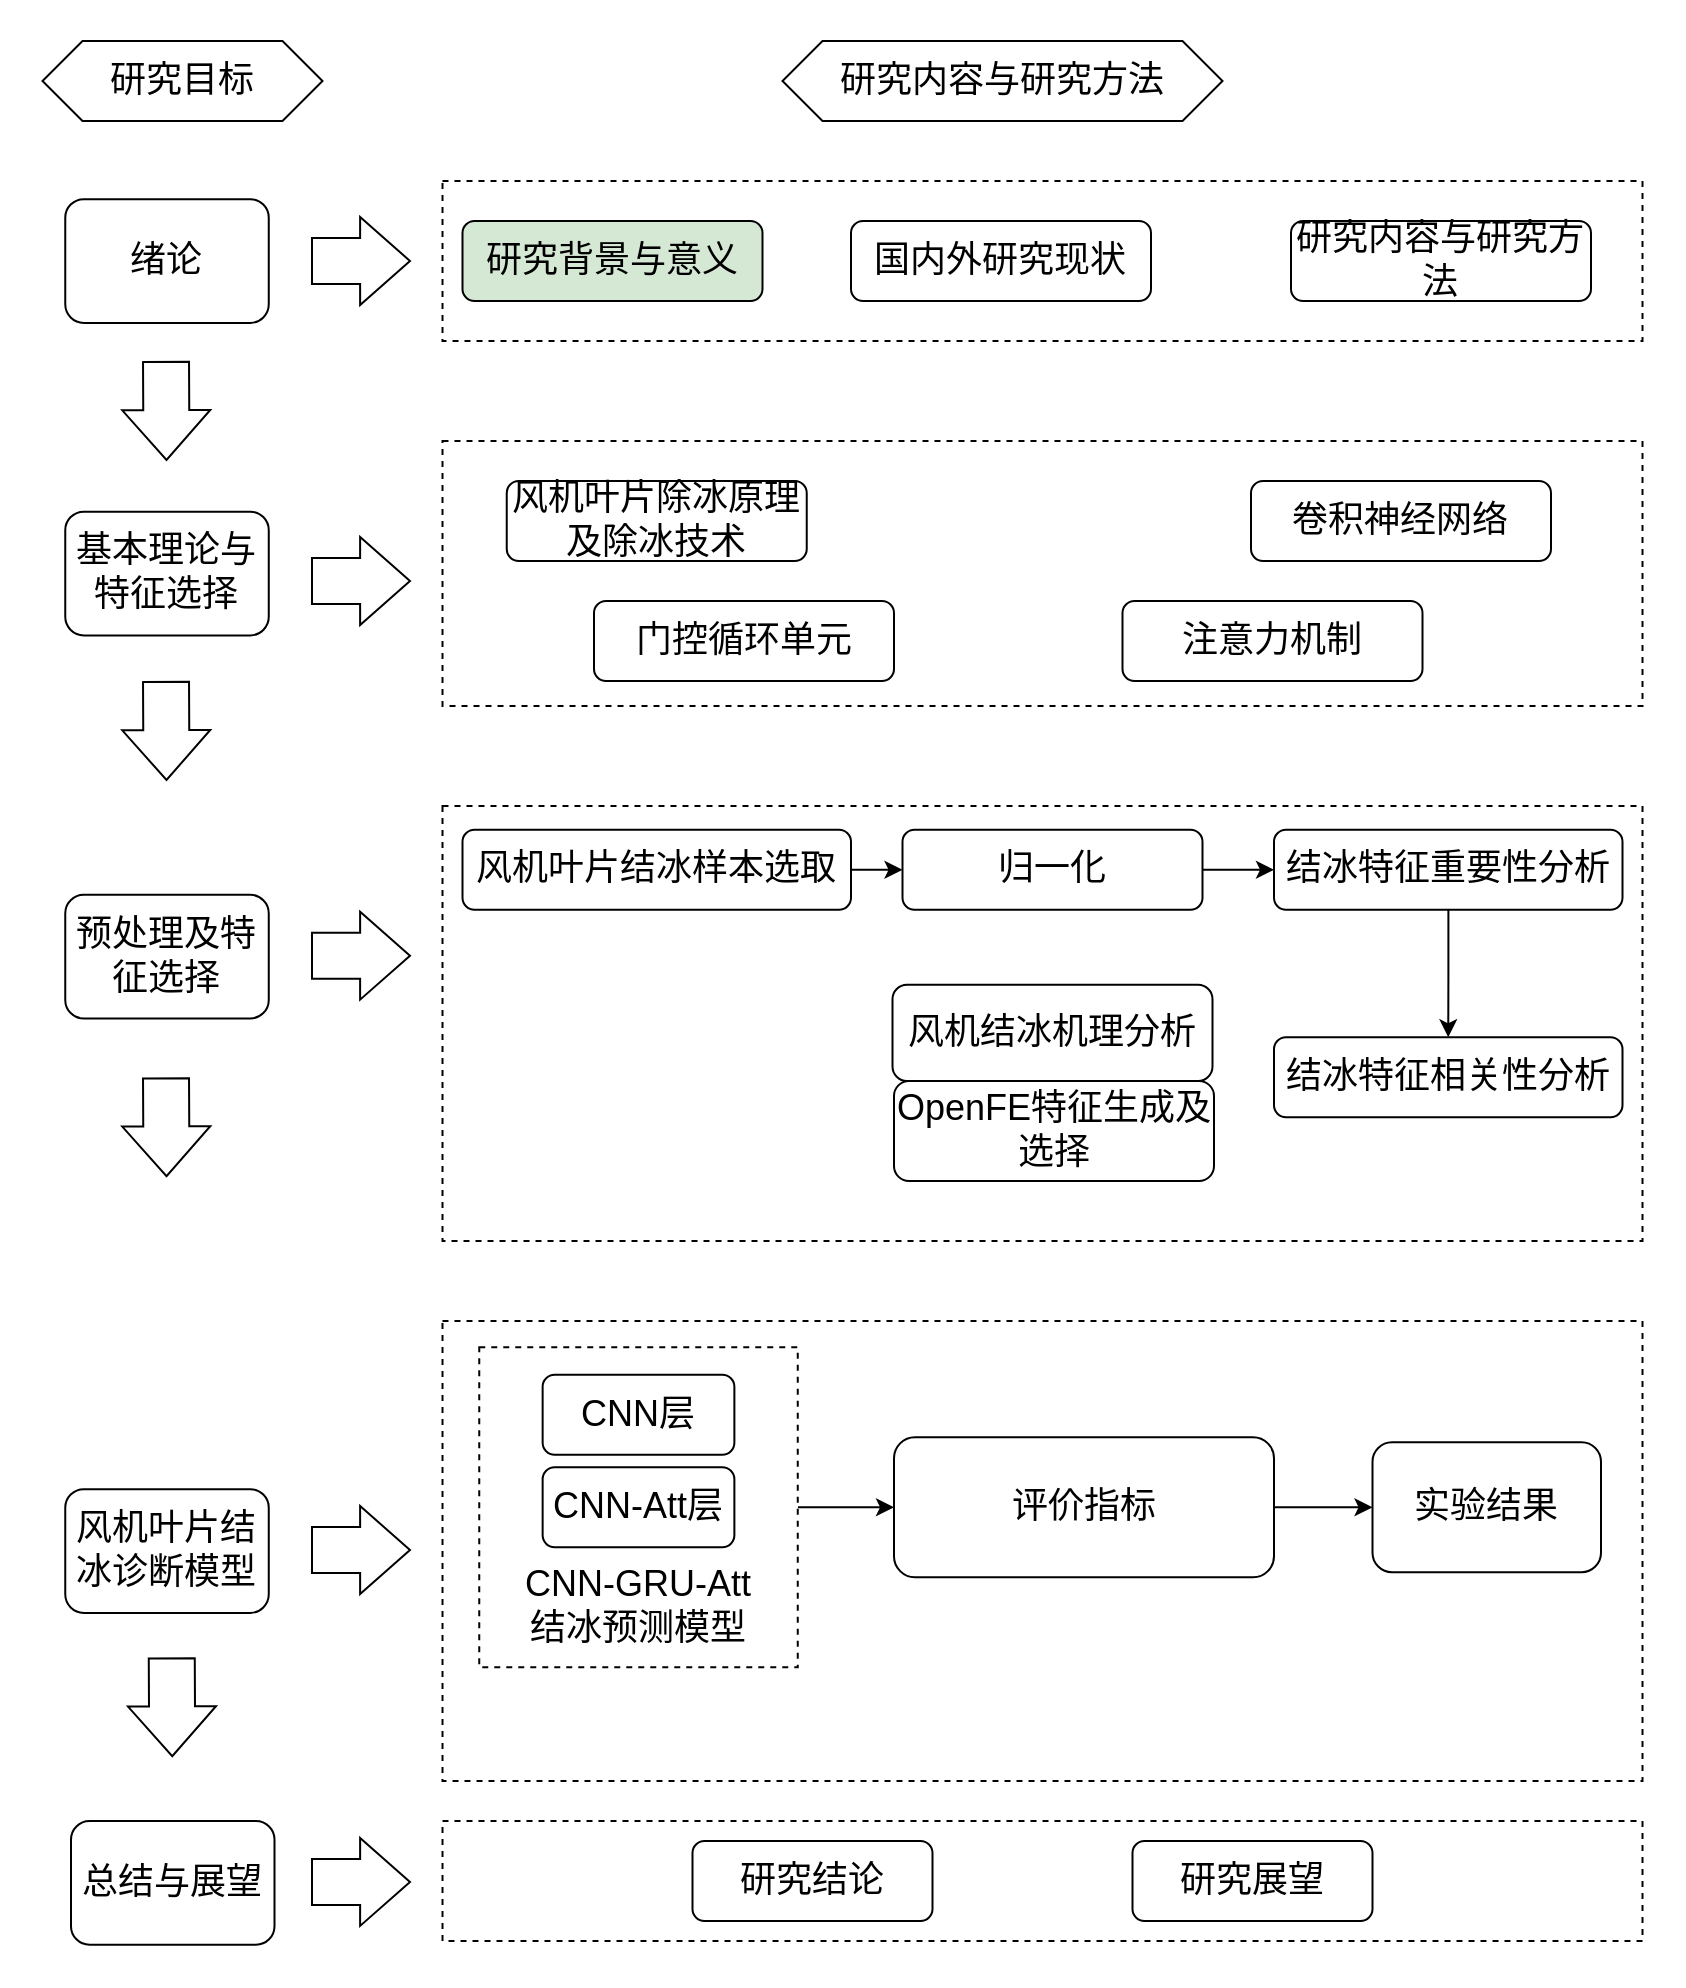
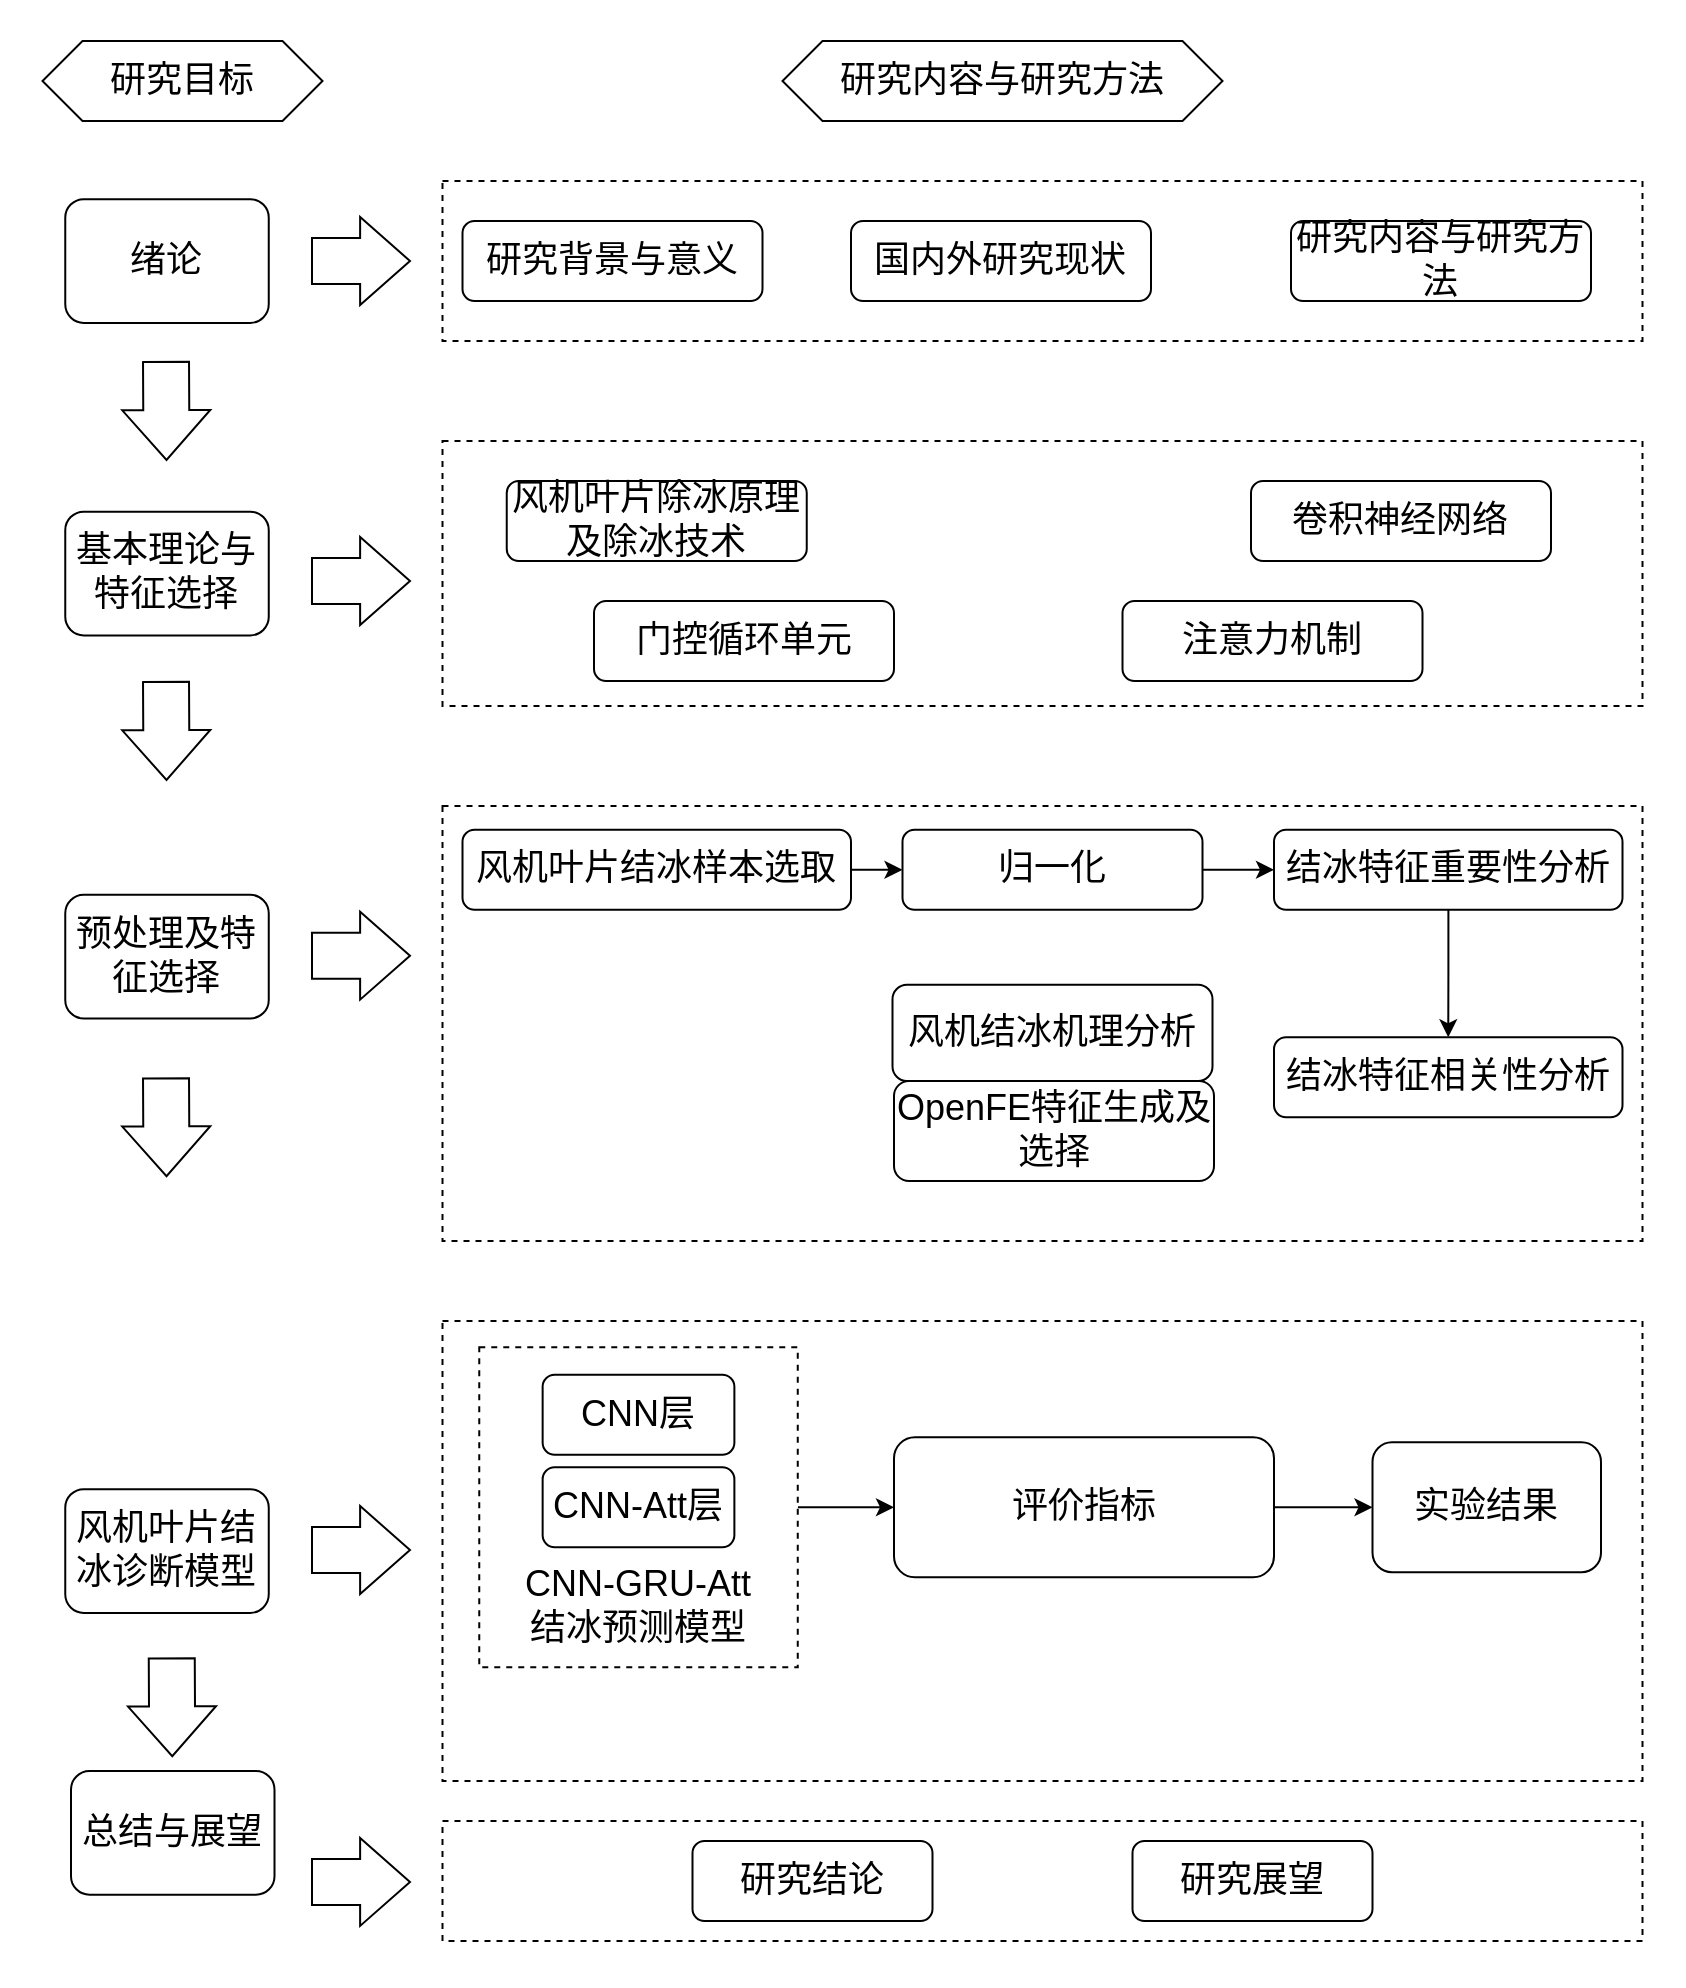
node "研究背景与意义": fillcolor #d5e8d4 -> #ffffff
node "总结与展望": moved (173, 1883) -> (173, 1833)
